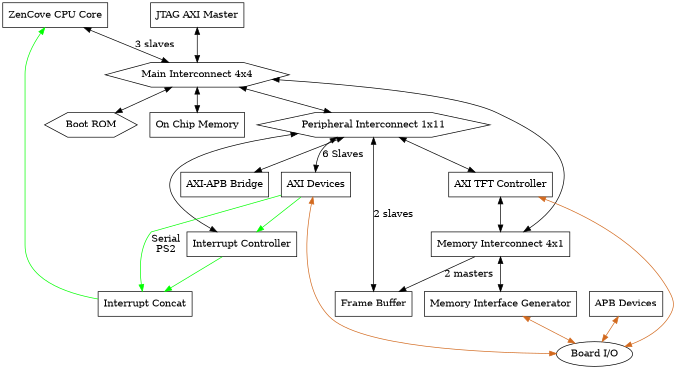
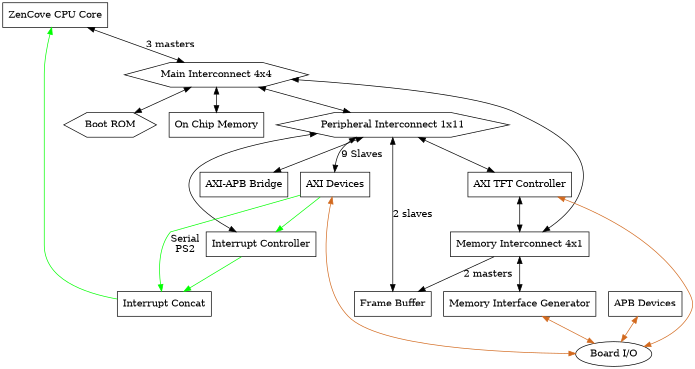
node "JTAG AXI Master": removed
edge "ZenCove CPU Core" -- "Main Interconnect 4x4": label "3 slaves" -> "3 masters"
edge "Peripheral Interconnect 1x11" -- "AXI Devices": label "6 Slaves" -> "9 Slaves"
